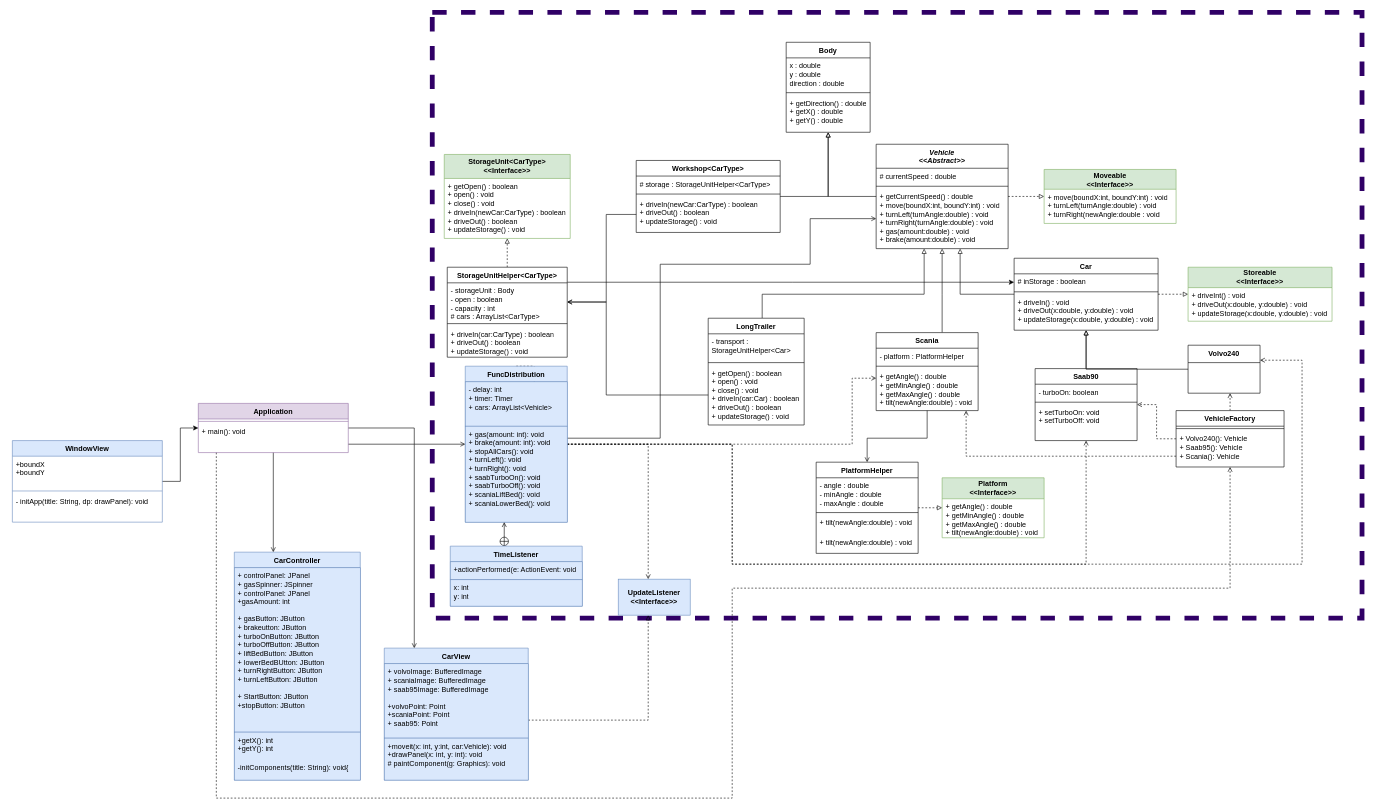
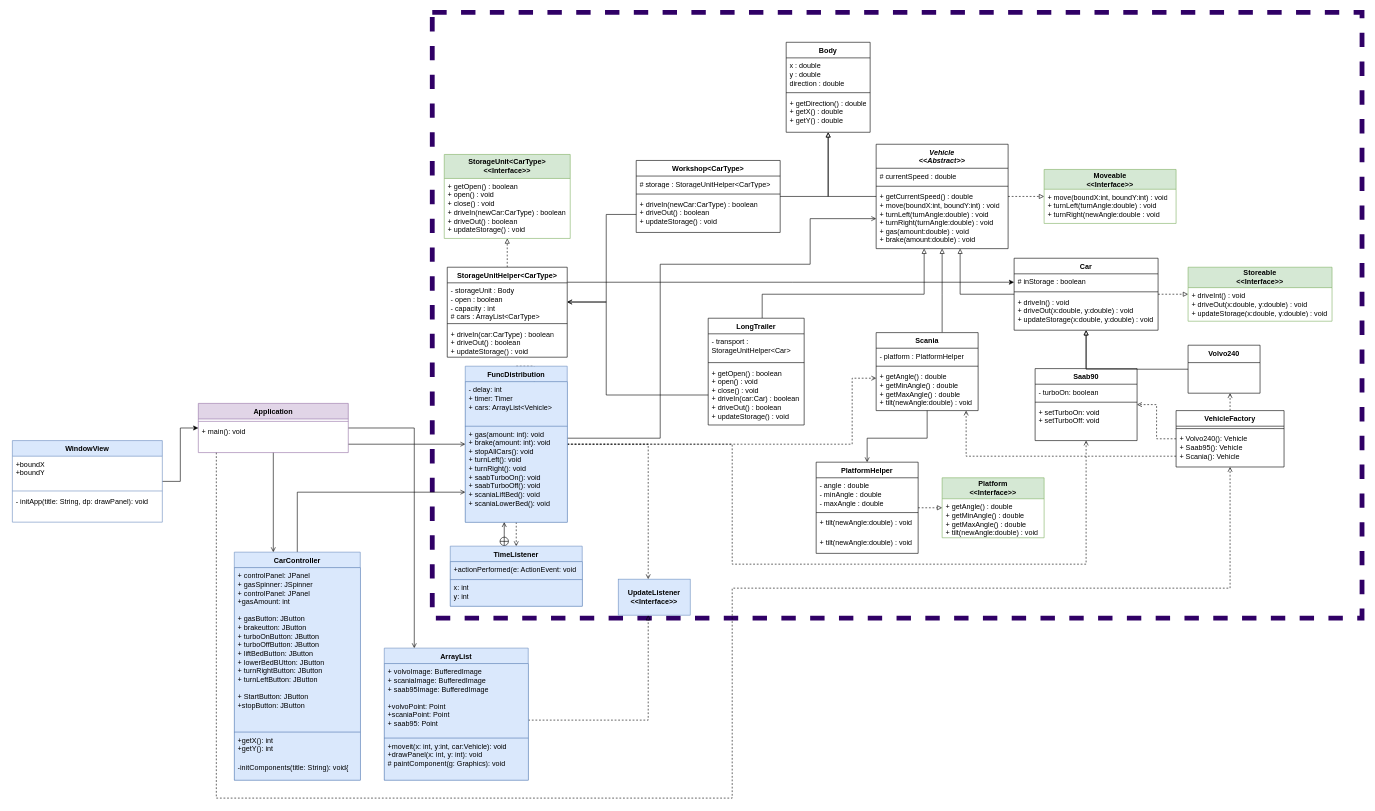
edge "CarController" -> "FuncDistribution": added
edge "FuncDistribution" -> "TimeListener": added
edge "FuncDistribution" -> "Volvo240": removed
node "CarView": label "CarView" -> "ArrayList"
